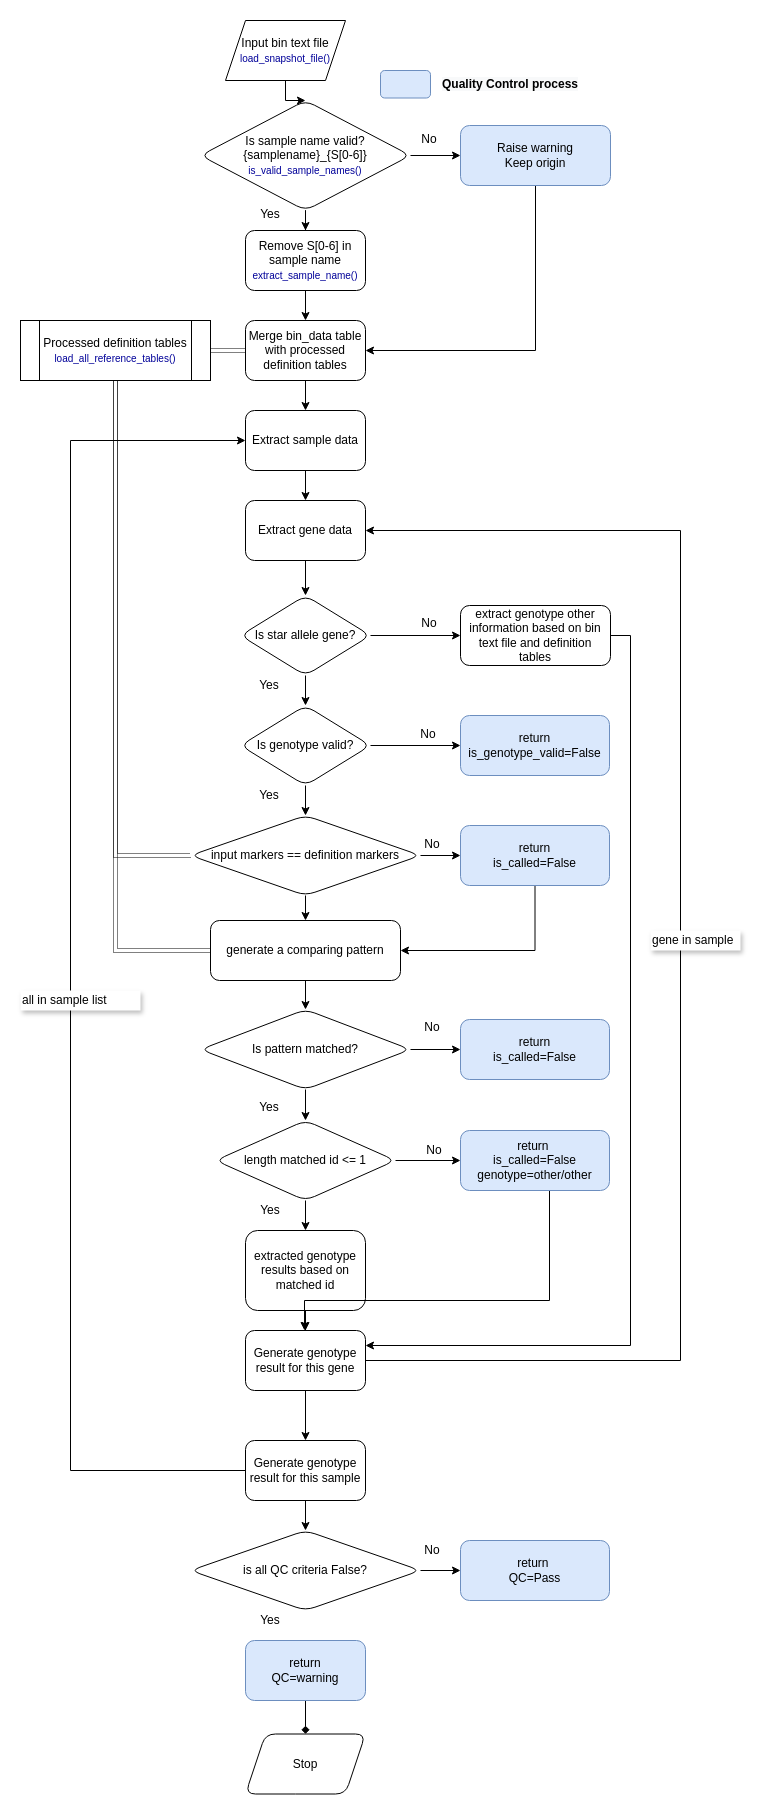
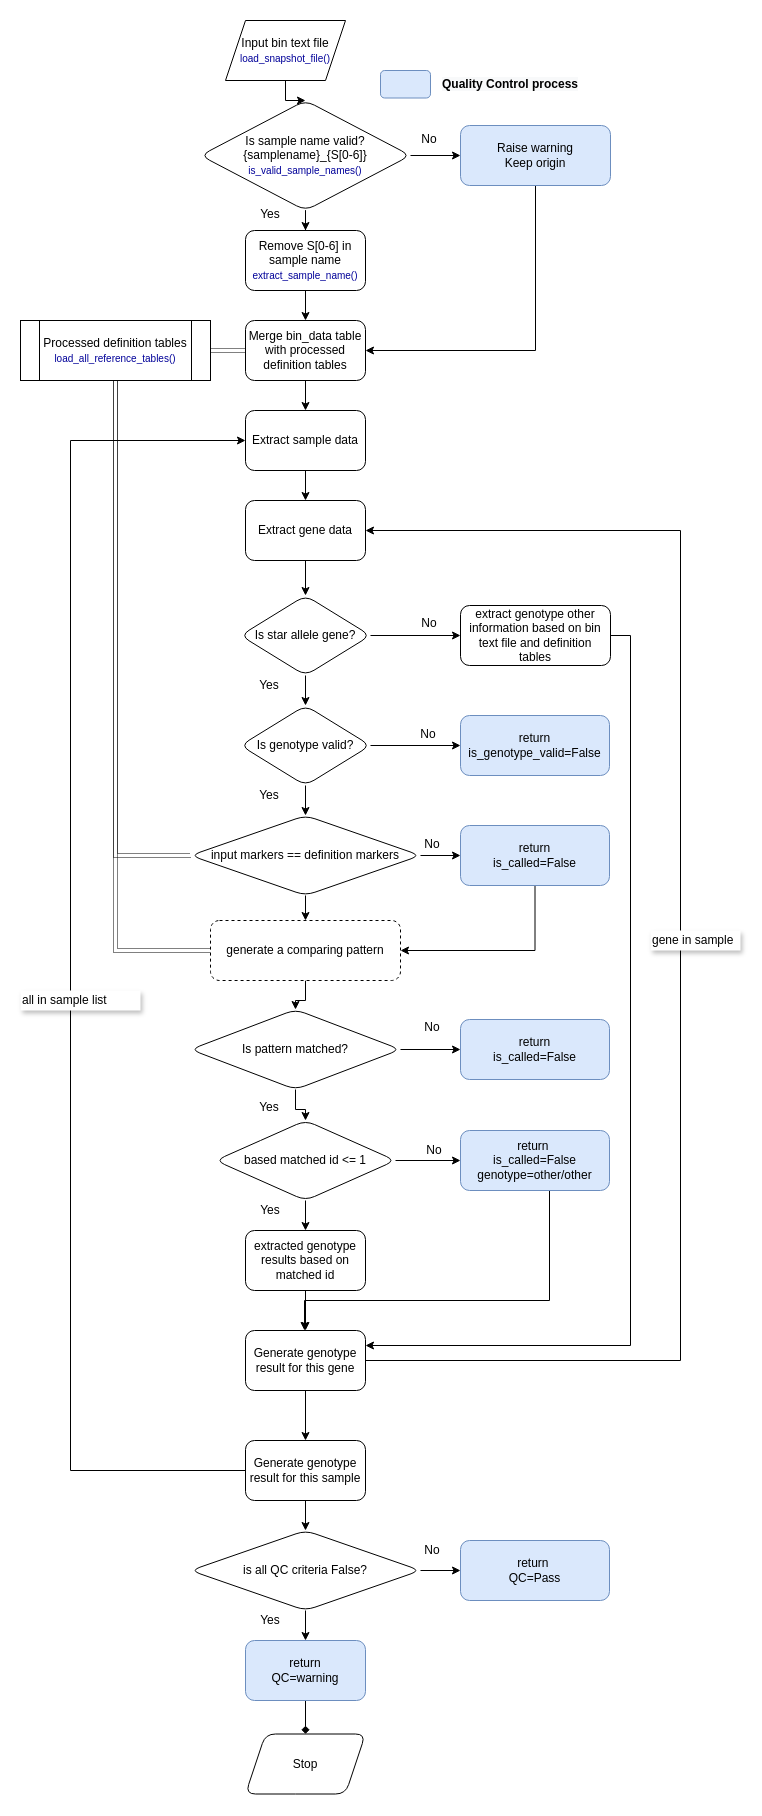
node "generate a comparing pattern": style solid -> dashed
node "Is pattern matched?": moved (306, 1050) -> (296, 1050)
node "length matched id <= 1": label "length matched id <= 1" -> "based matched id <= 1"
node "extracted genotype results based on matched id": size 120x80 -> 120x60
edge "is all QC criteria False?" -> "return QC=warning": added
